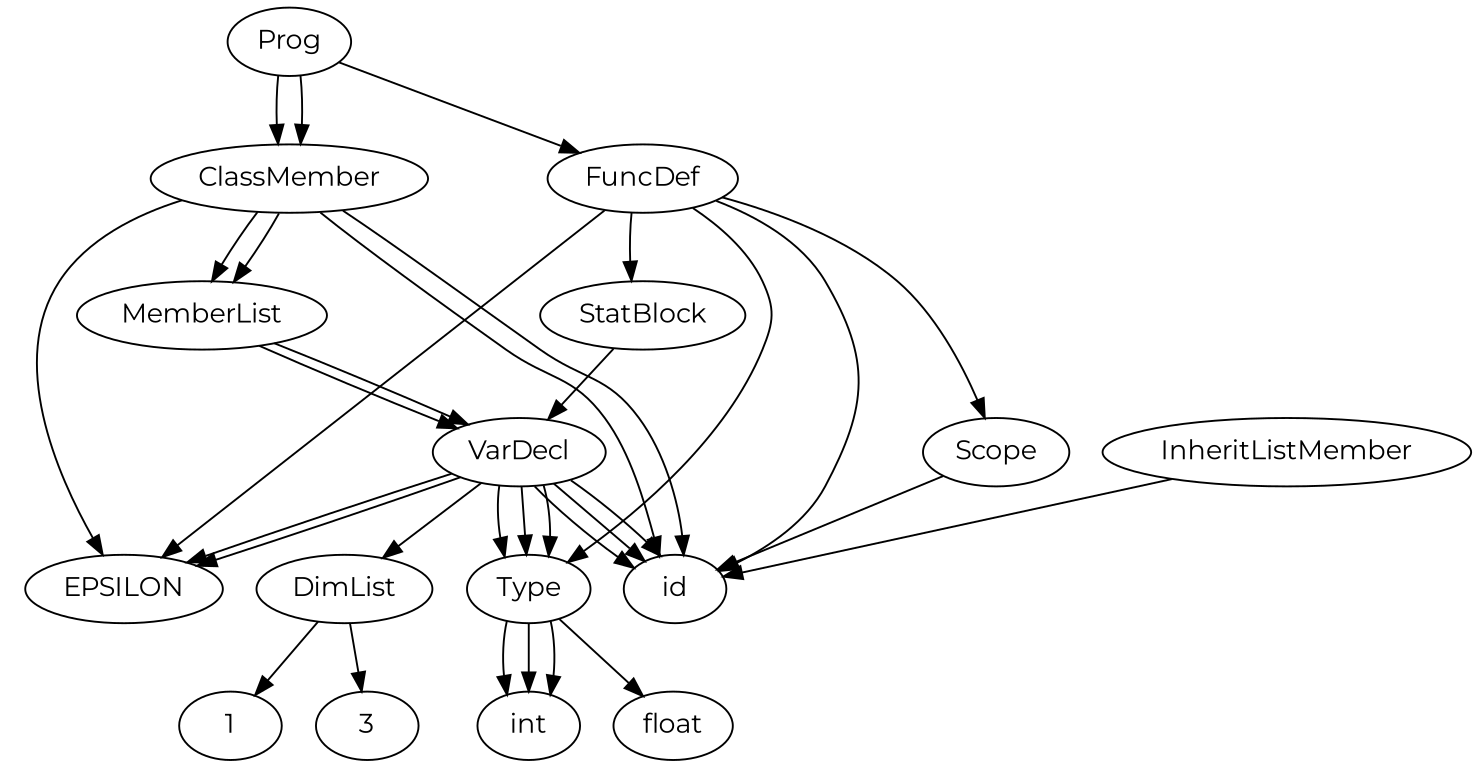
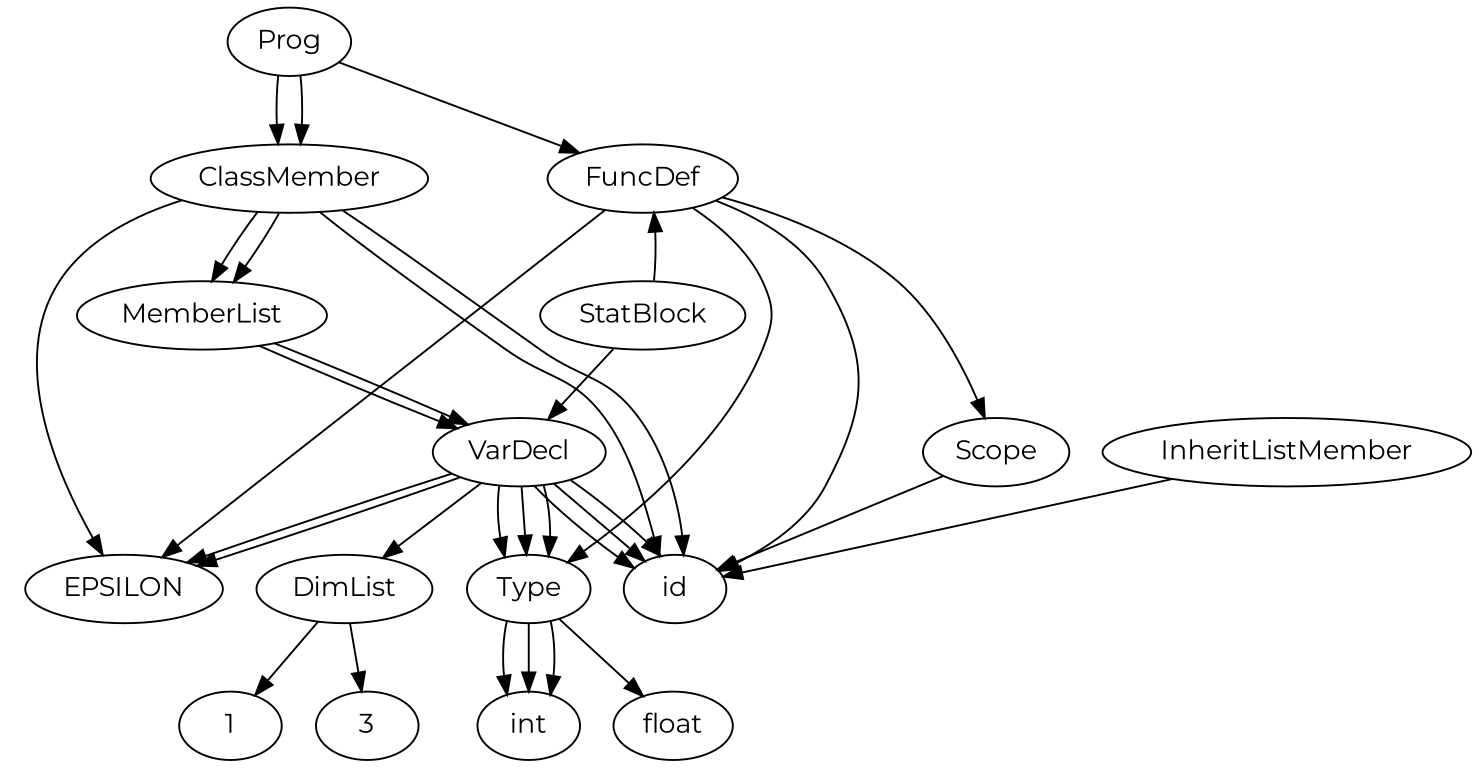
edge "FuncDef" -> "StatBlock": reversed
